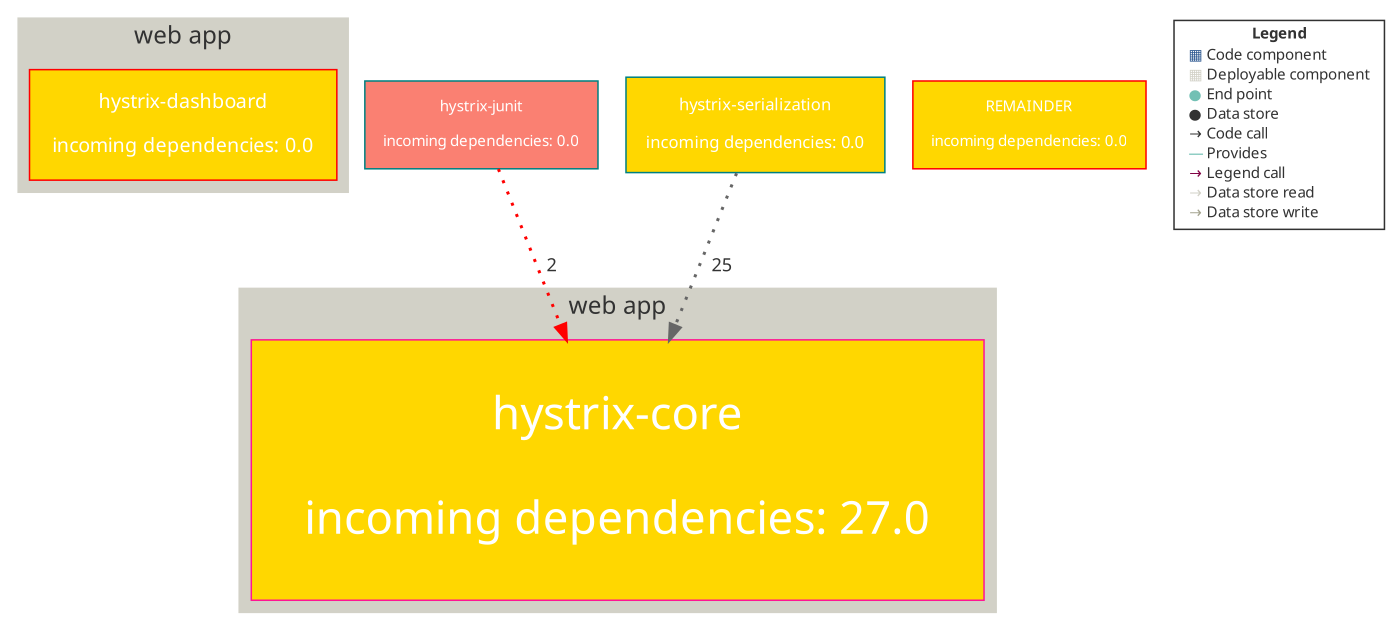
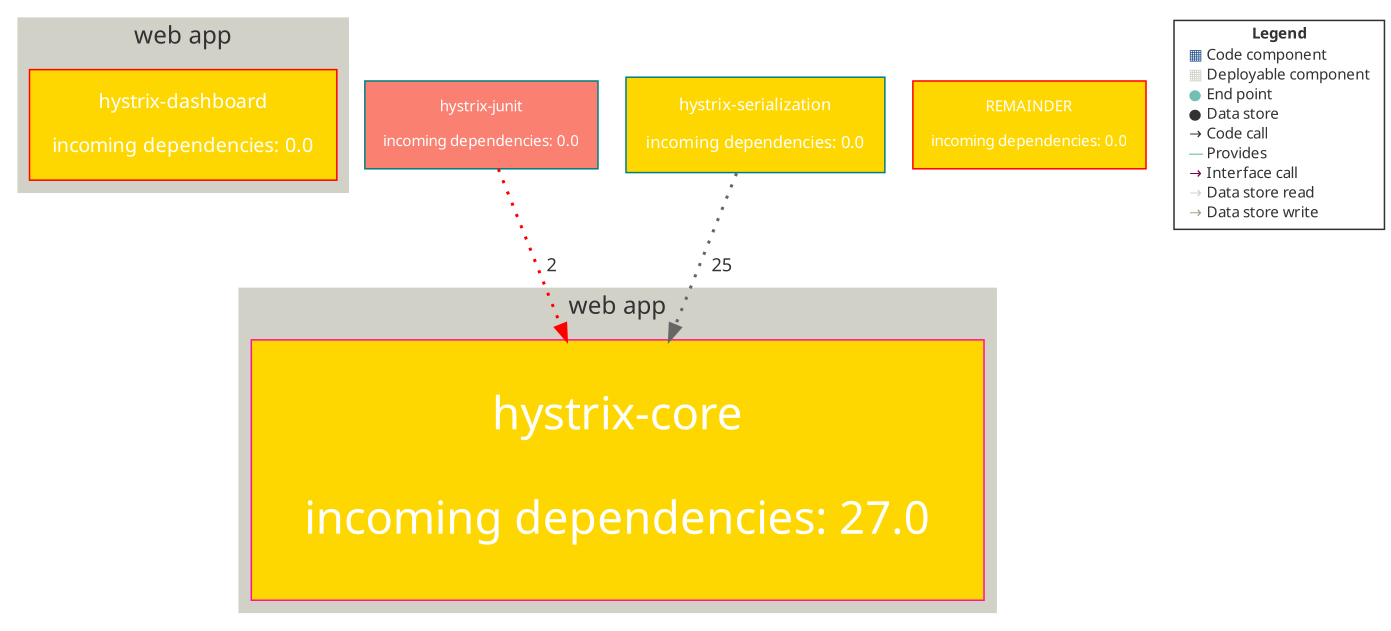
node "Legend": text "Legend call" -> "Interface call"
